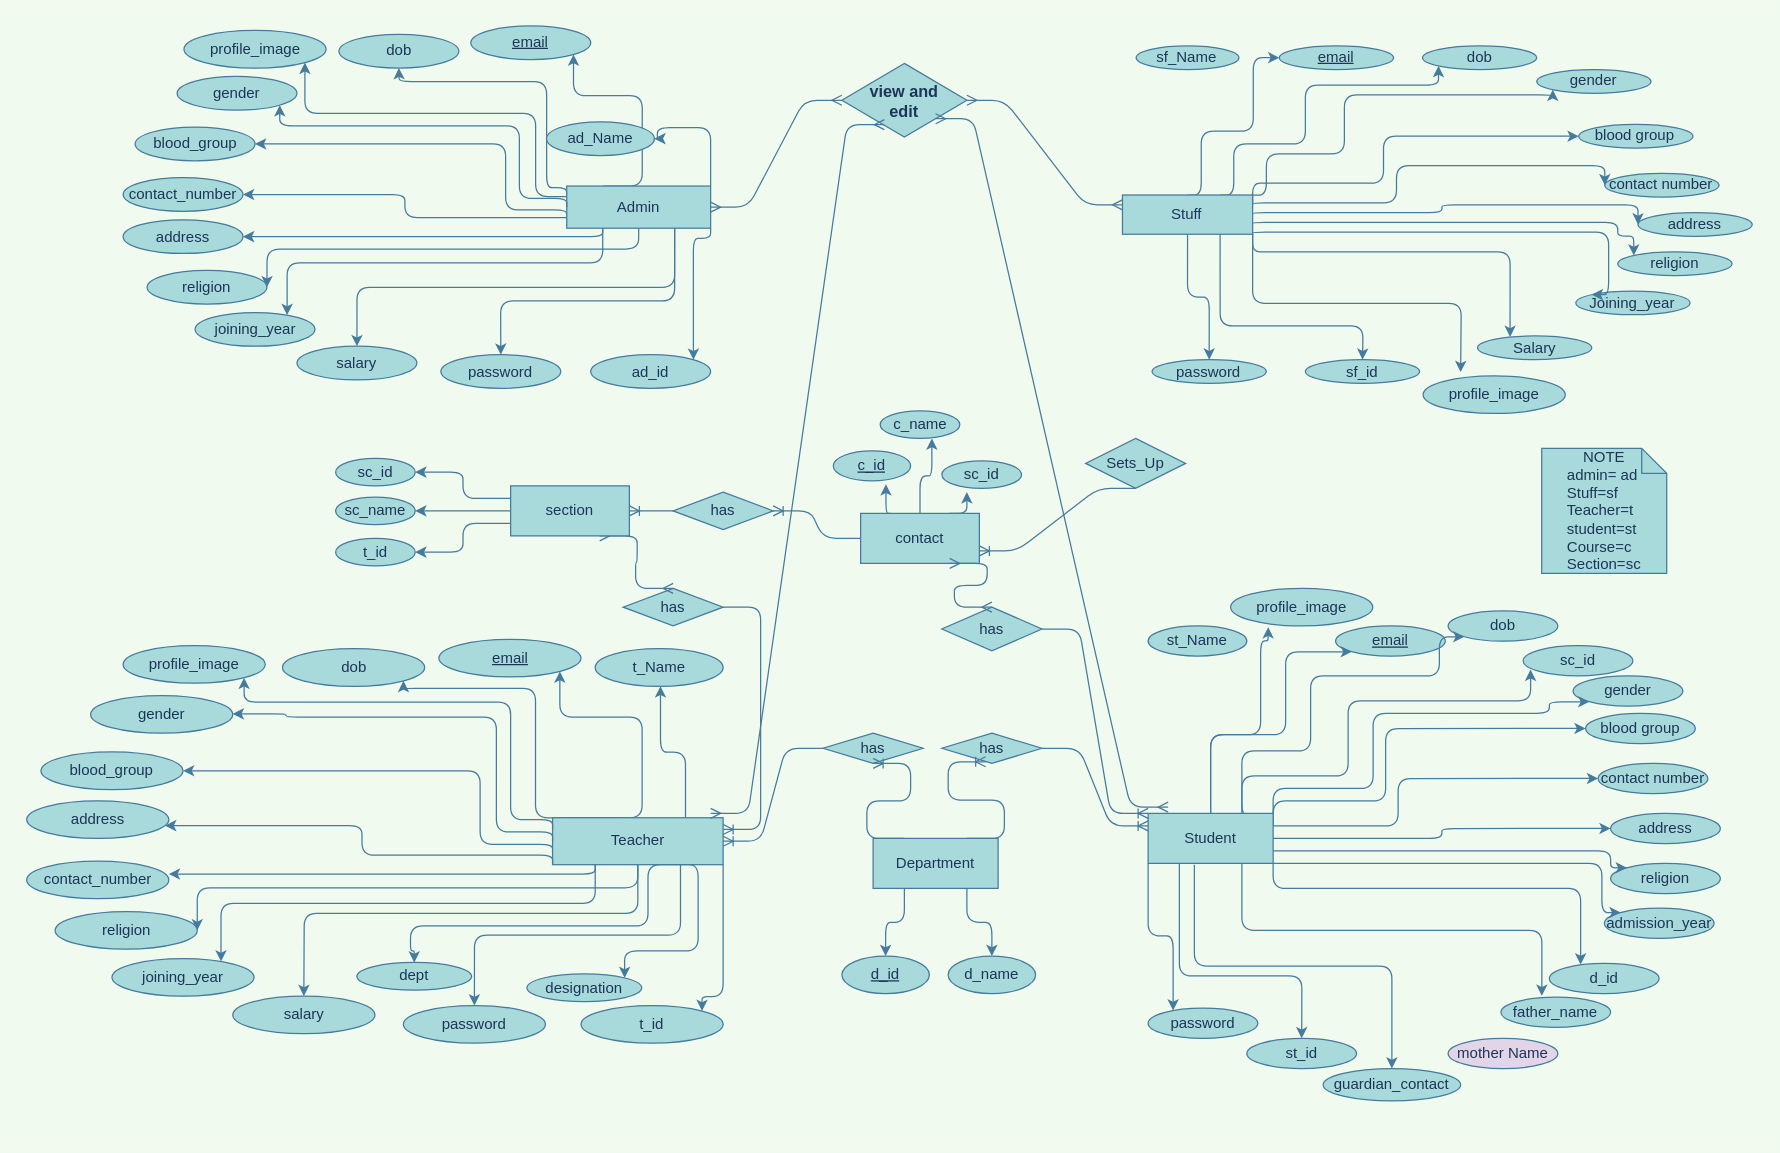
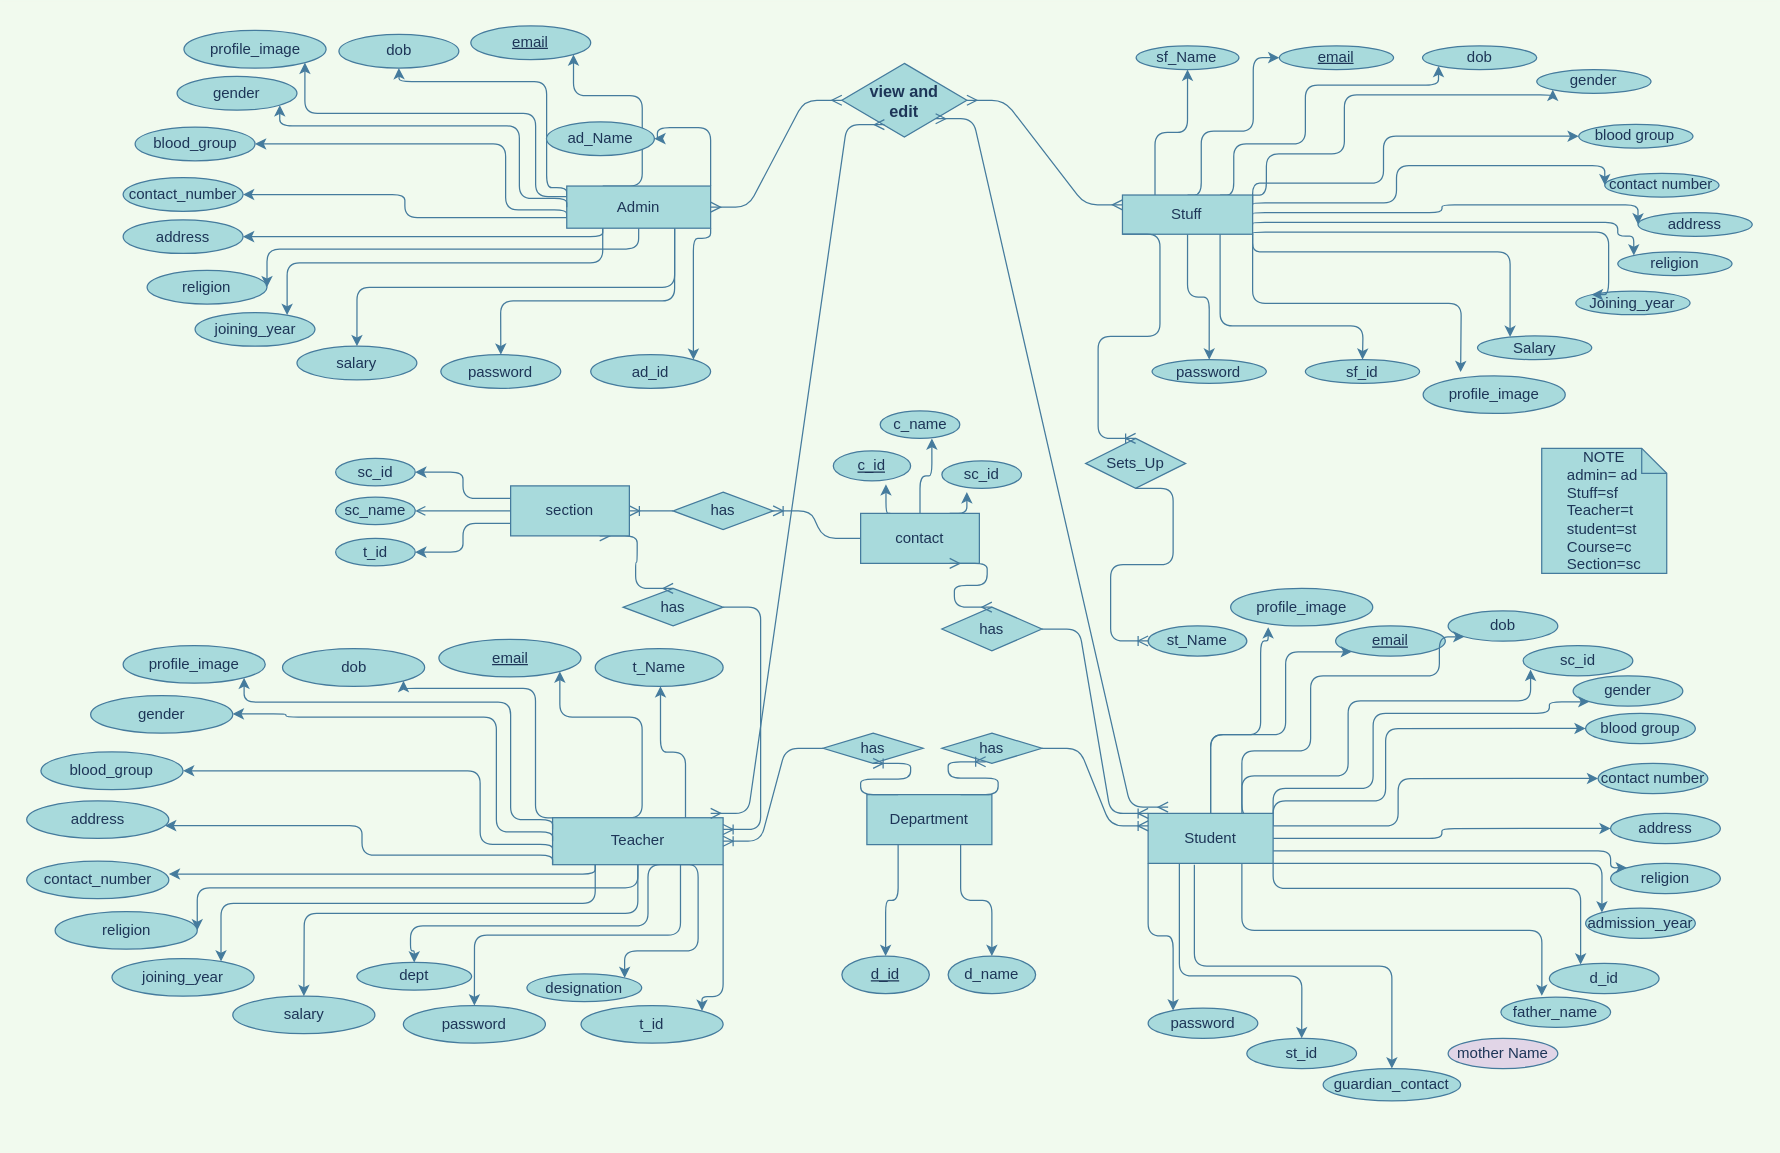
edge "Stuff" -> "sf_Name": added
edge "Stuff" -> "Sets_Up": added
edge "section" -> "sc_name": arrowhead classic -> open
edge "Sets_Up" -> "contact": now "Sets_Up" -> "st_Name"
node "Department": moved (936, 863) -> (929, 819)
node "admission_year": moved (1659, 923) -> (1640, 923)
